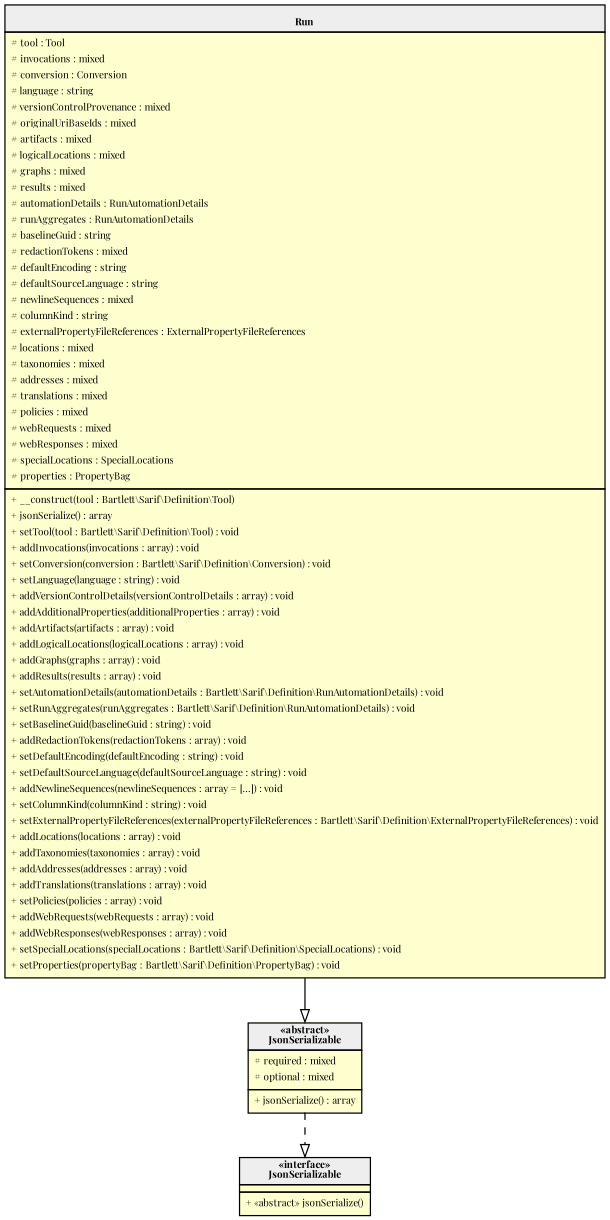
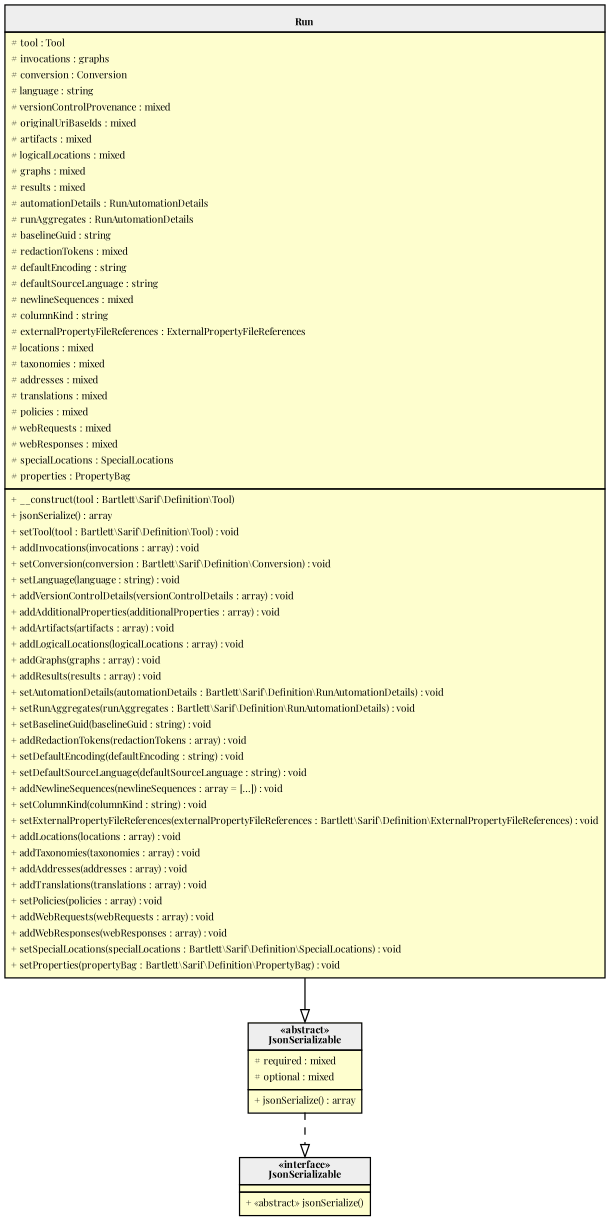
node "Run": text "# invocations : mixed" -> "# invocations : graphs"
